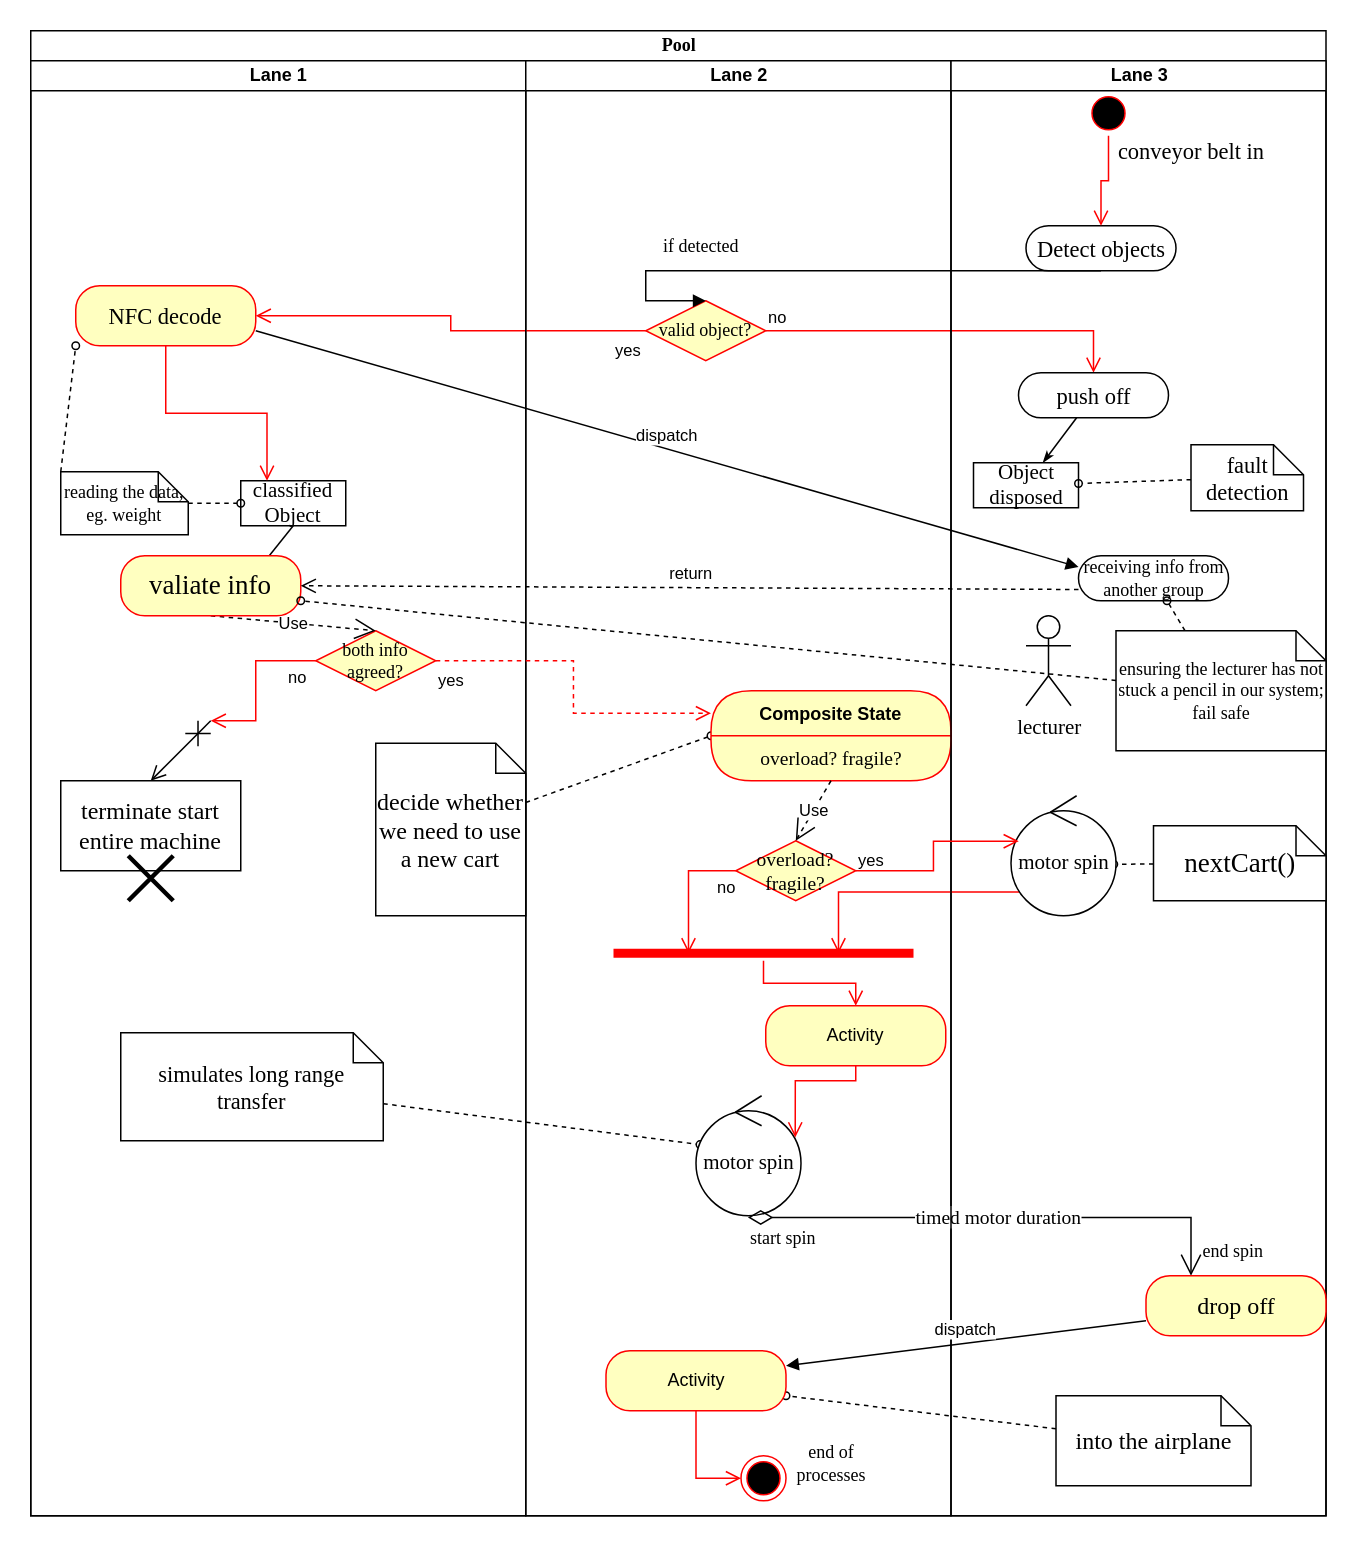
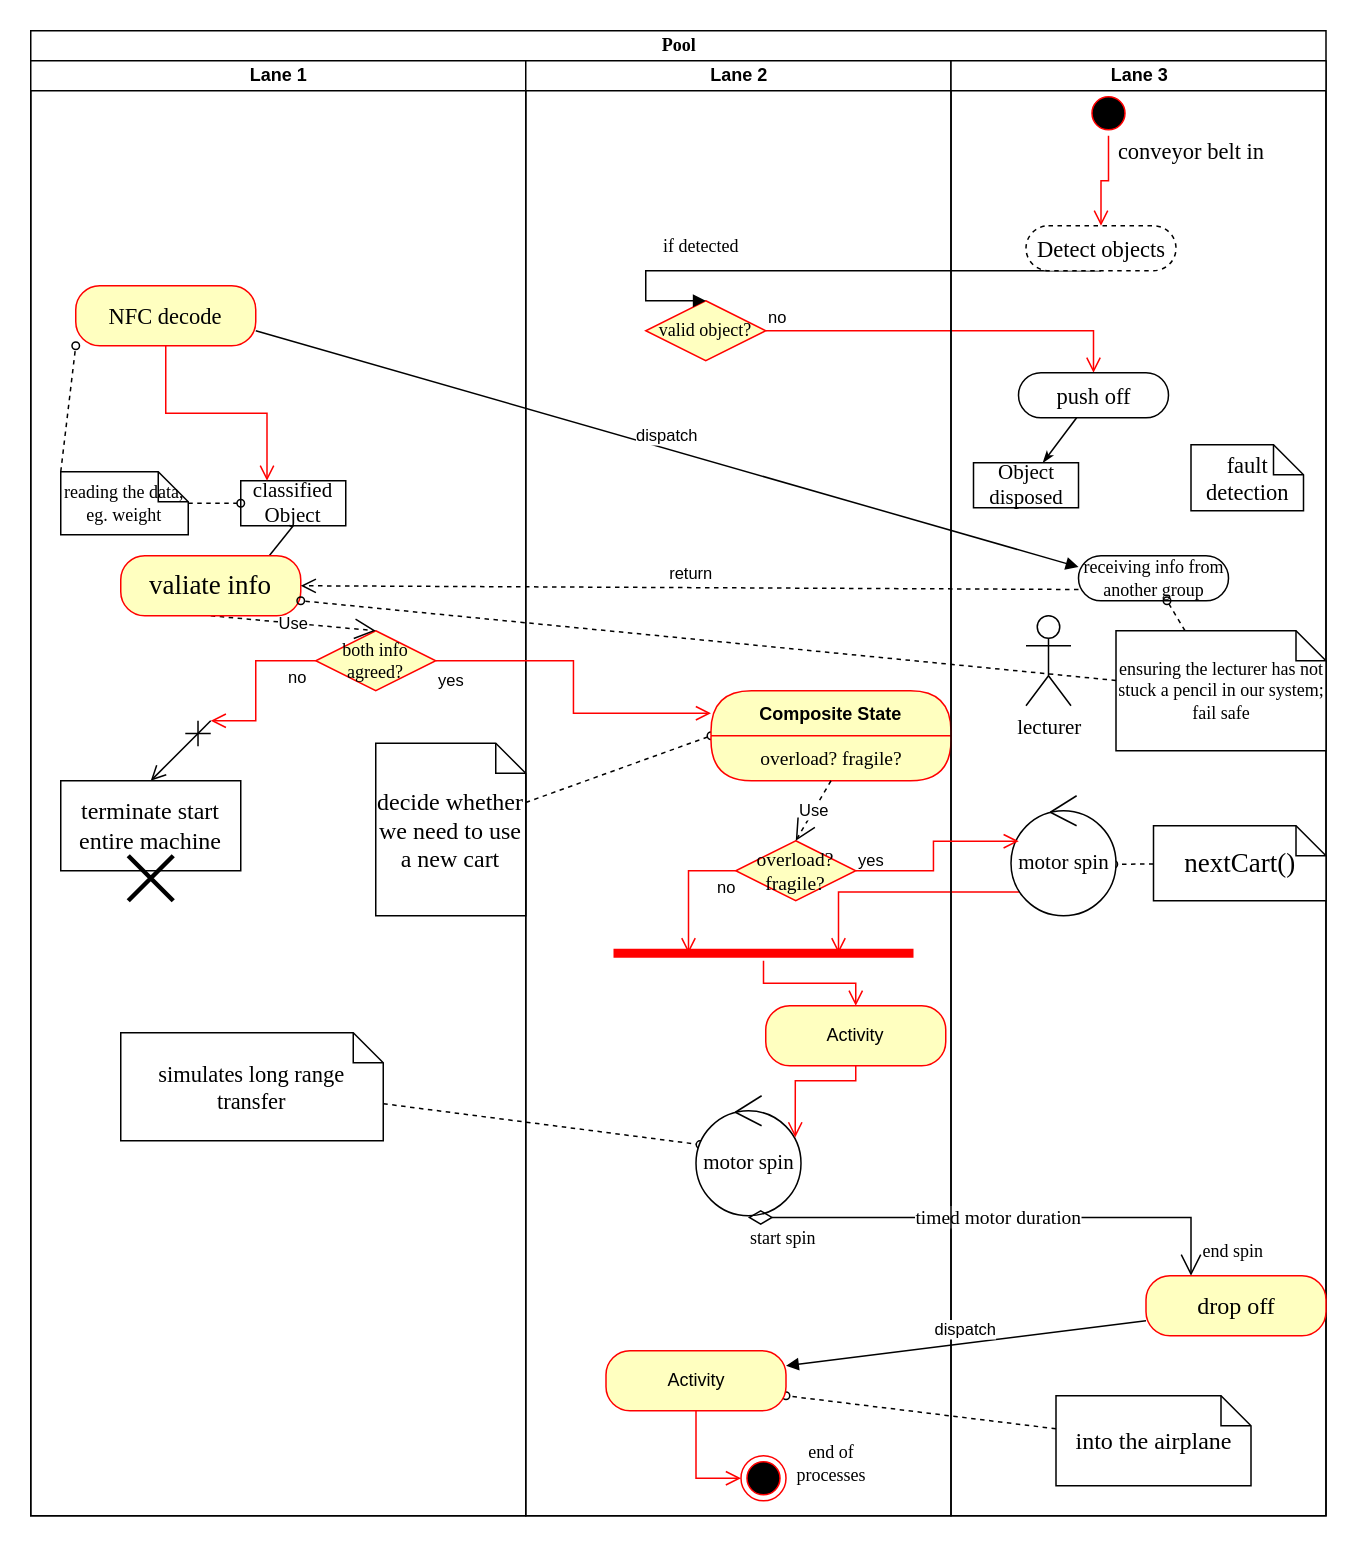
node "Detect objects": style solid -> dashed
edge "valid object?" -> "NFC decode": removed, label "yes"
edge "fault detection" -> "Object disposed": removed
edge "both info agreed?" -> "Composite State": style dashed -> solid
